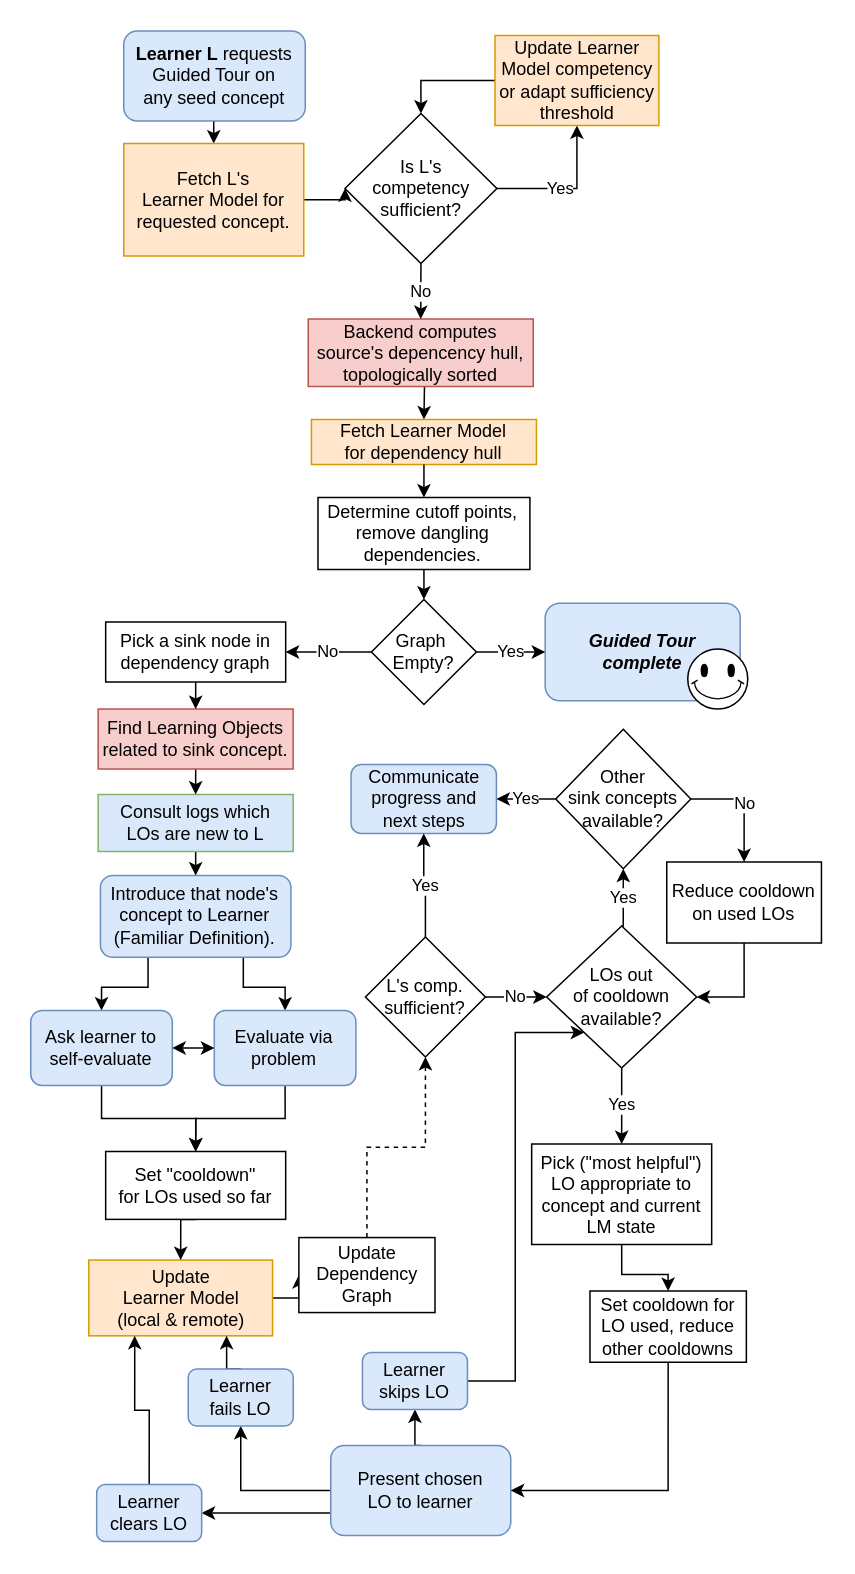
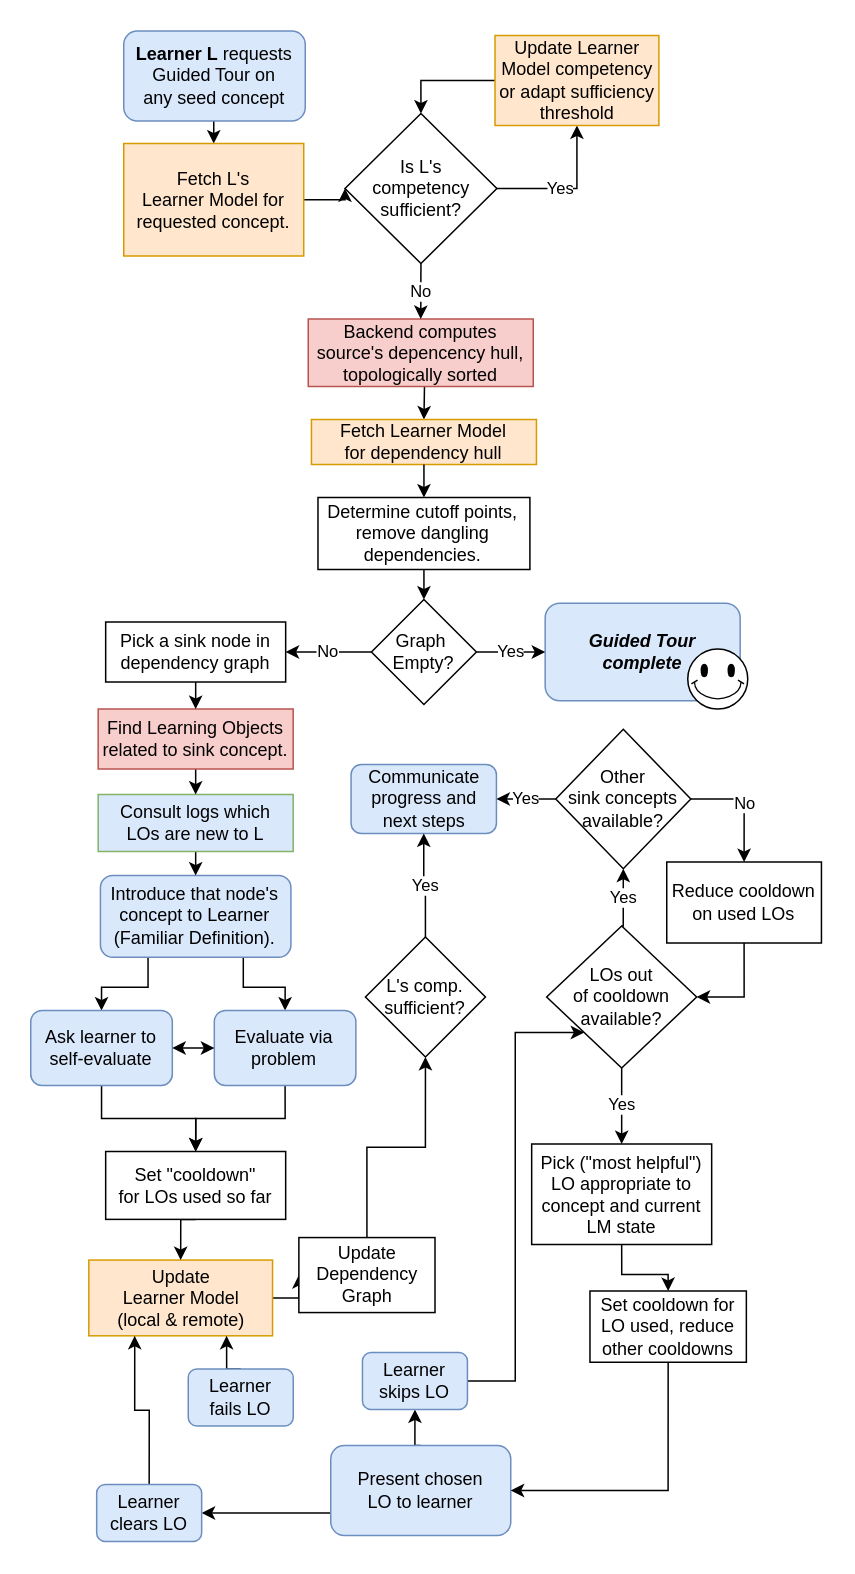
edge "L's comp. sufficient?" -> "LOs out of cooldown available?": removed, label "No"
edge "Update Dependency Graph" -> "L's comp. sufficient?": style dashed -> solid
edge "Present chosen LO to learner" -> "Learner fails LO": removed
